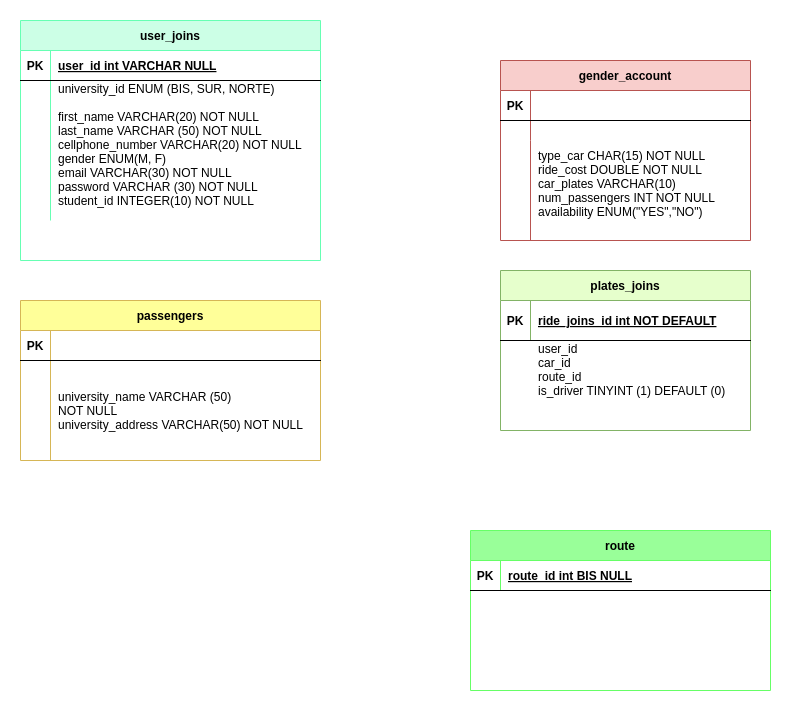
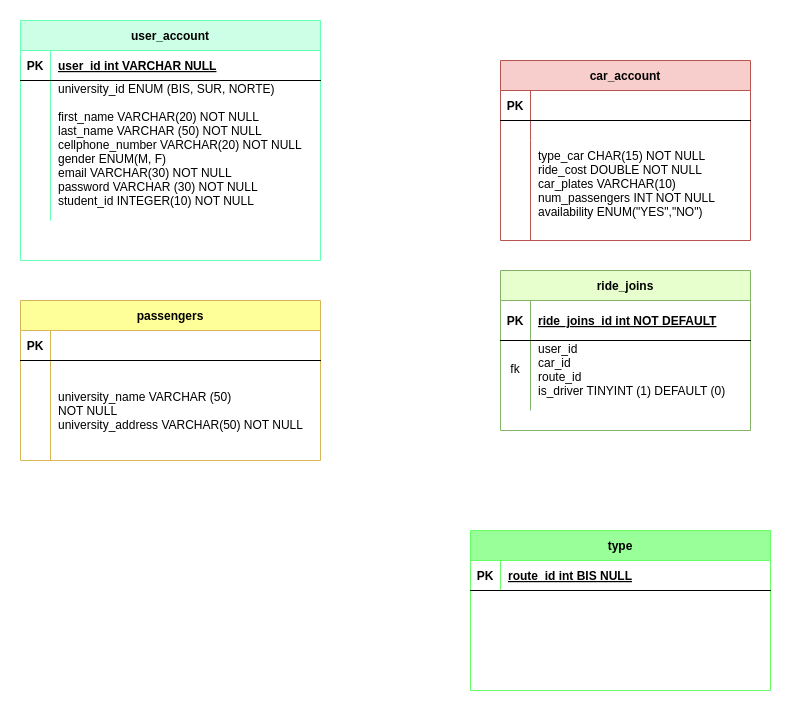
node "user_joins": label "user_joins" -> "user_account"
node "gender_account": label "gender_account" -> "car_account"
node "plates_joins": label "plates_joins" -> "ride_joins"
node "fk": added
node "route": label "route" -> "type"
